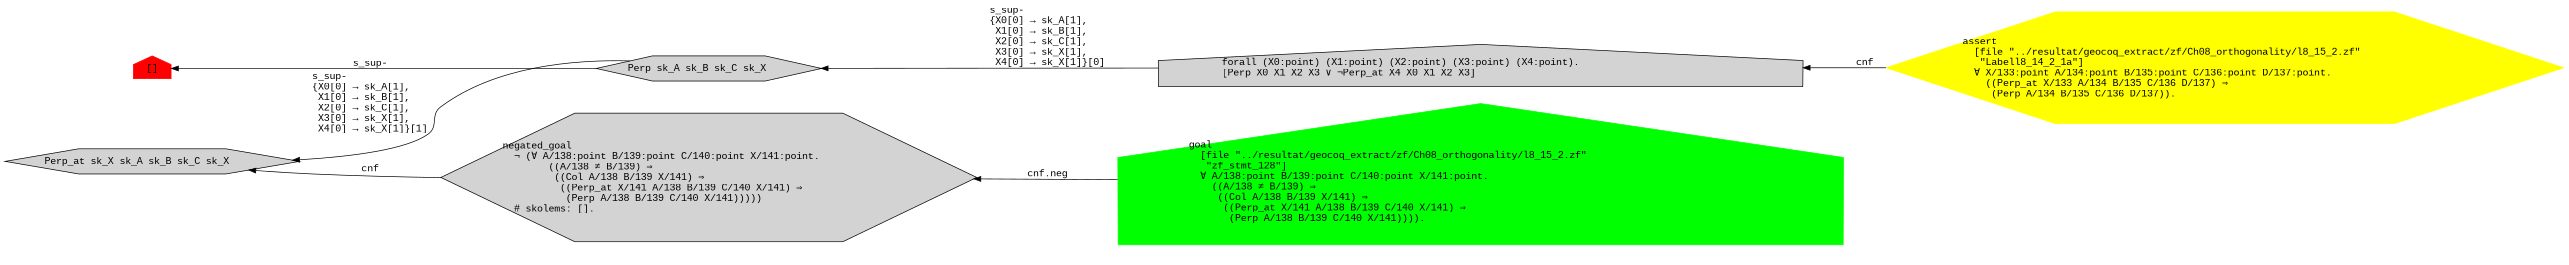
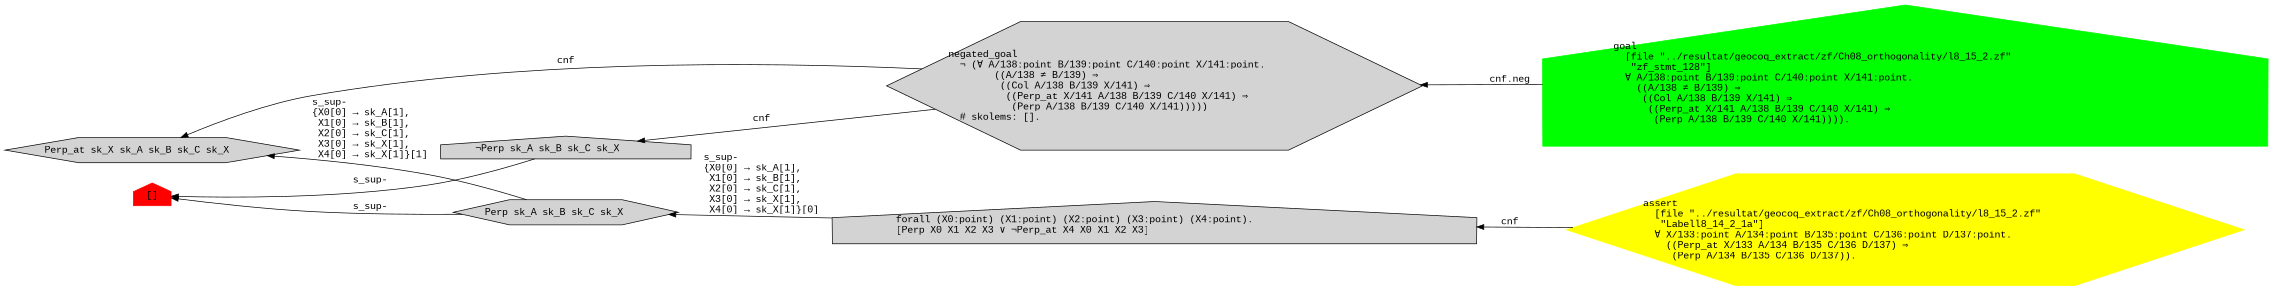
node "¬Perp sk_A sk_B sk_C sk_X": added
